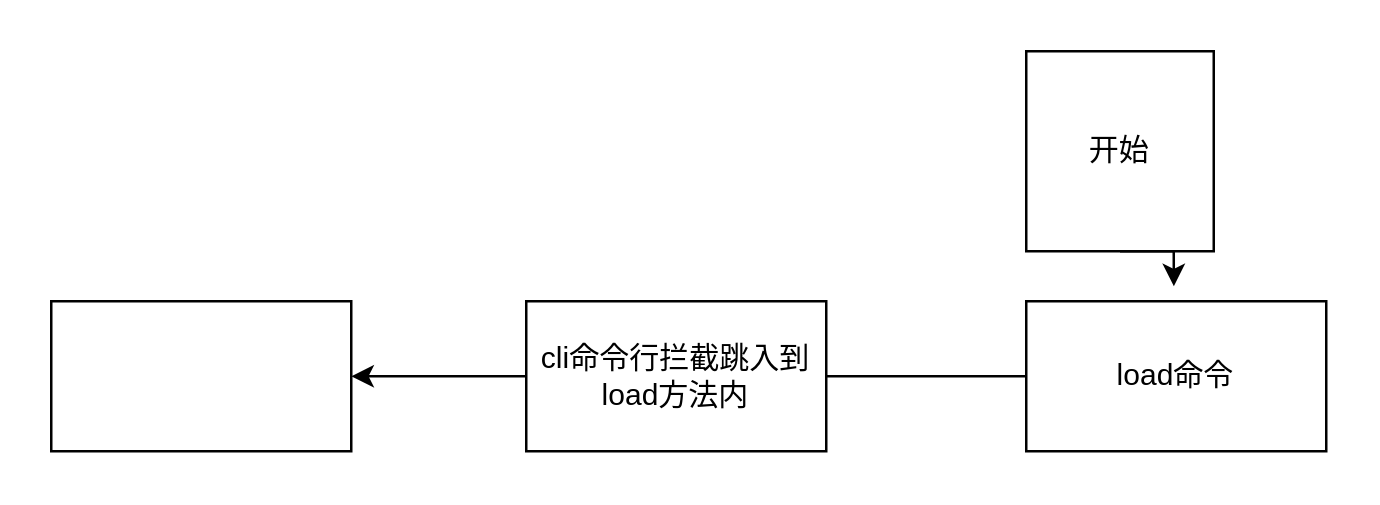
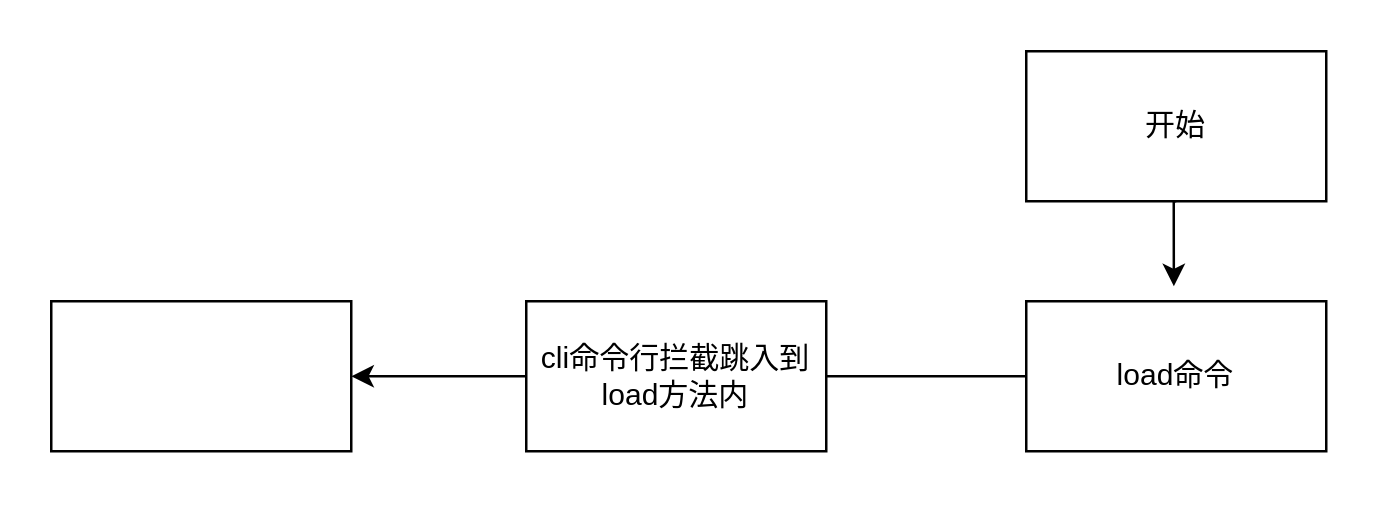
node "开始": size 188x200 -> 300x150
